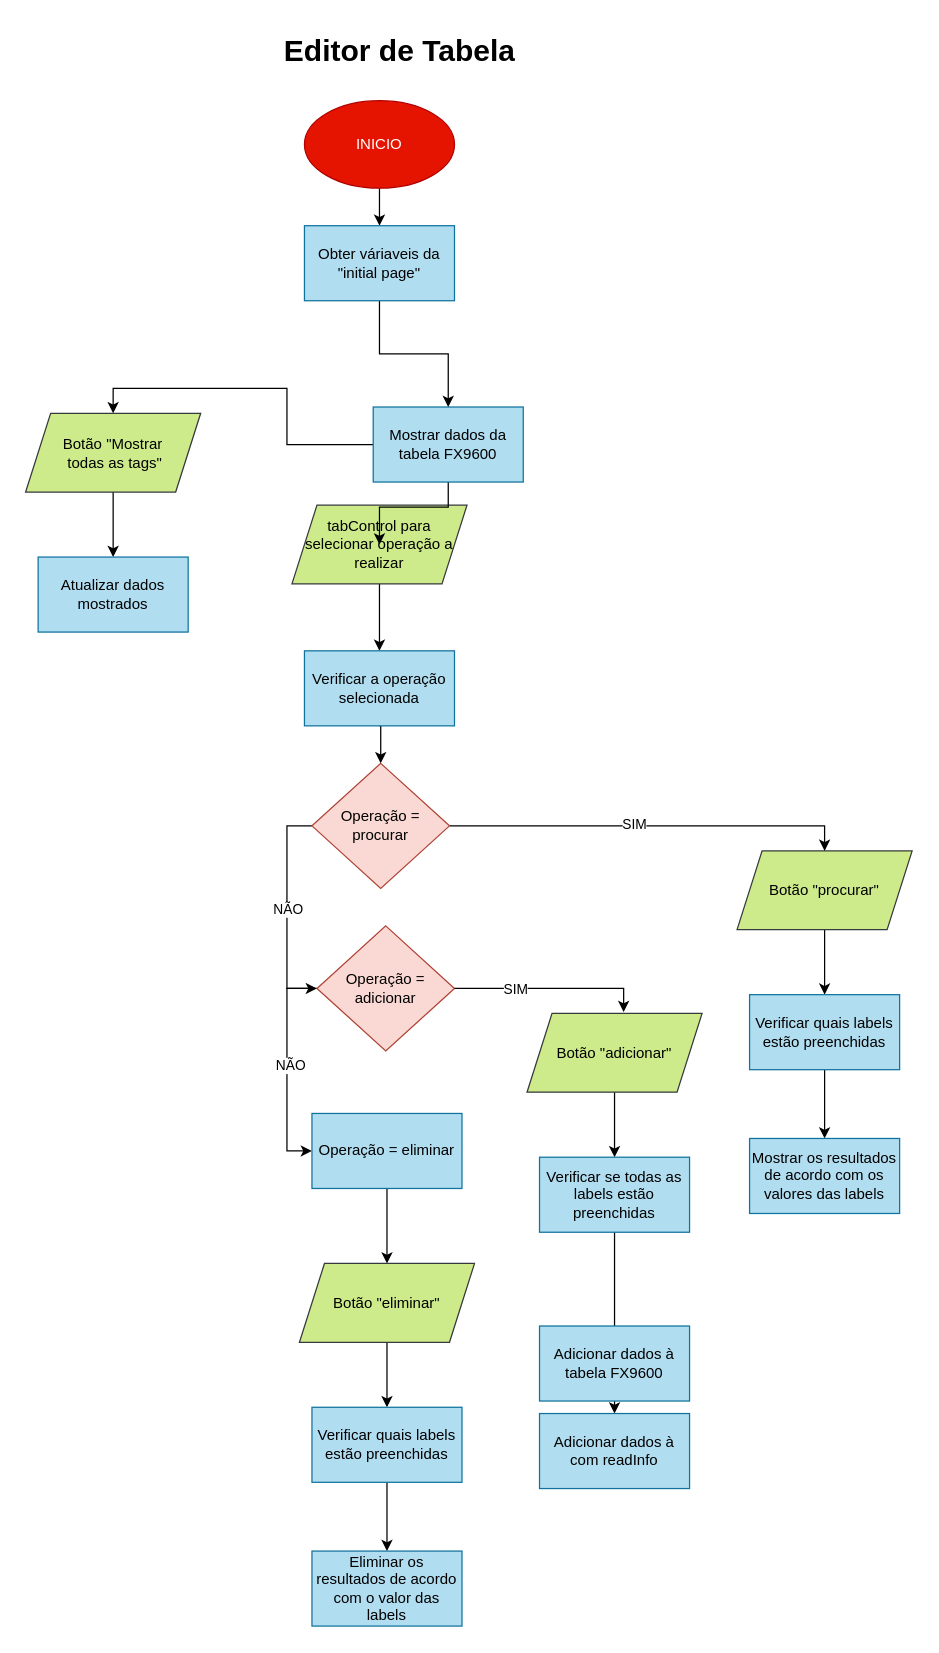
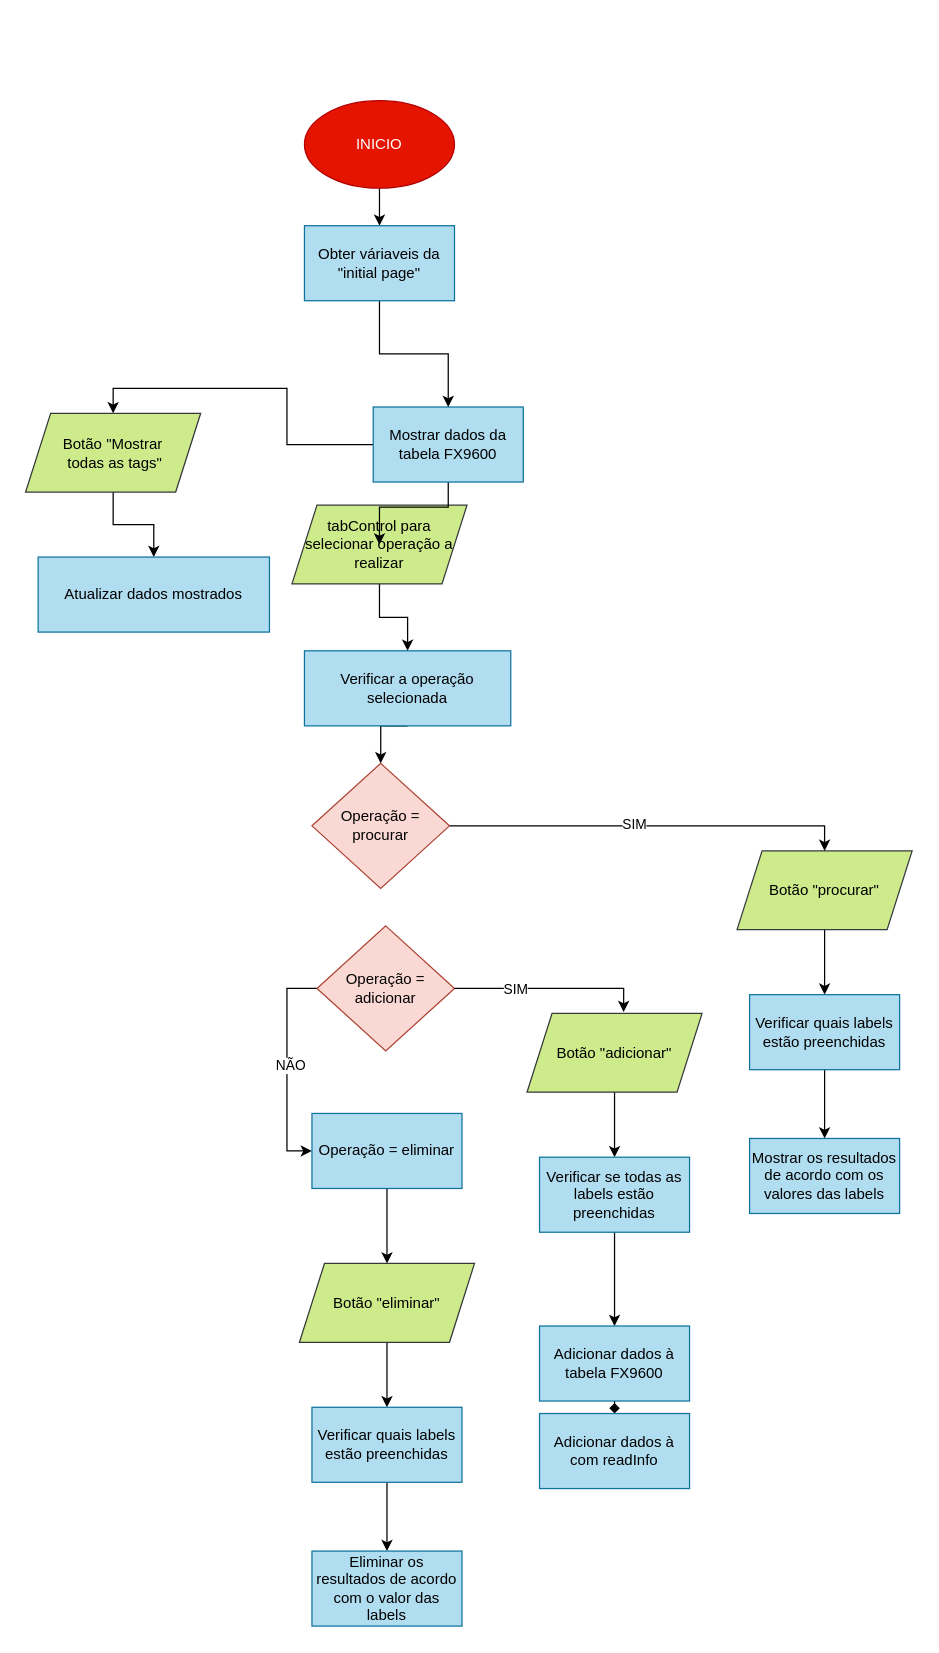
node "Editor de Tabela": removed
node "Atualizar dados mostrados": size 150x75 -> 231x75
node "Verificar a operação selecionada": size 150x75 -> 206x75
edge "Operação = procurar" -> "Operação = adicionar": removed, label "NÃO"
edge "Verificar se todas as labels estão preenchidas" -- "Adicionar dados à tabela FX9600": arrowhead none -> classic
edge "Adicionar dados à tabela FX9600" -> "Adicionar dados à com readInfo": arrowhead classic -> diamond
